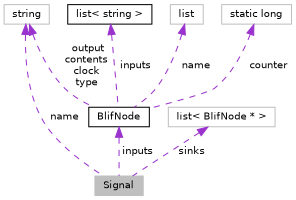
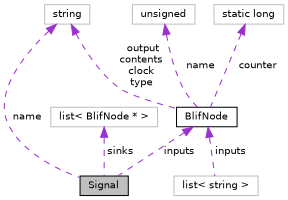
node "list< string >": color black -> grey75
node "list": label "list" -> "unsigned"
edge "BlifNode" -> "list< string >": reversed
node "Signal": color grey75 -> black
